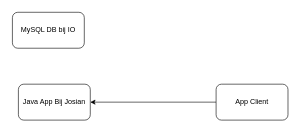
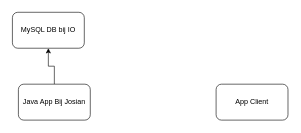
edge "Java App Bij Josian" -> "MySQL DB bij IO": added
edge "App Client" -> "Java App Bij Josian": removed
